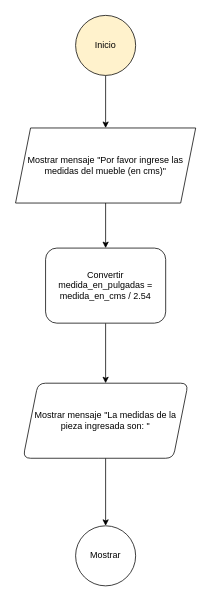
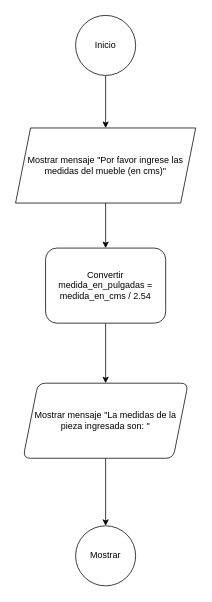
node "Inicio": fillcolor #fff2cc -> #ffffff
